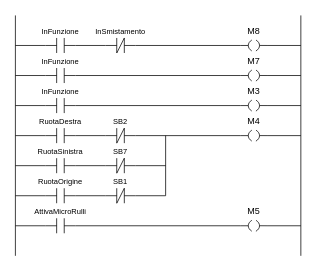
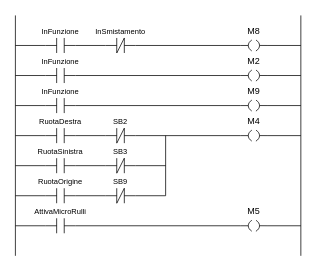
node "M7": label "M7" -> "M2"
node "M3": label "M3" -> "M9"
node "SB7": label "SB7" -> "SB3"
node "SB1": label "SB1" -> "SB9"
